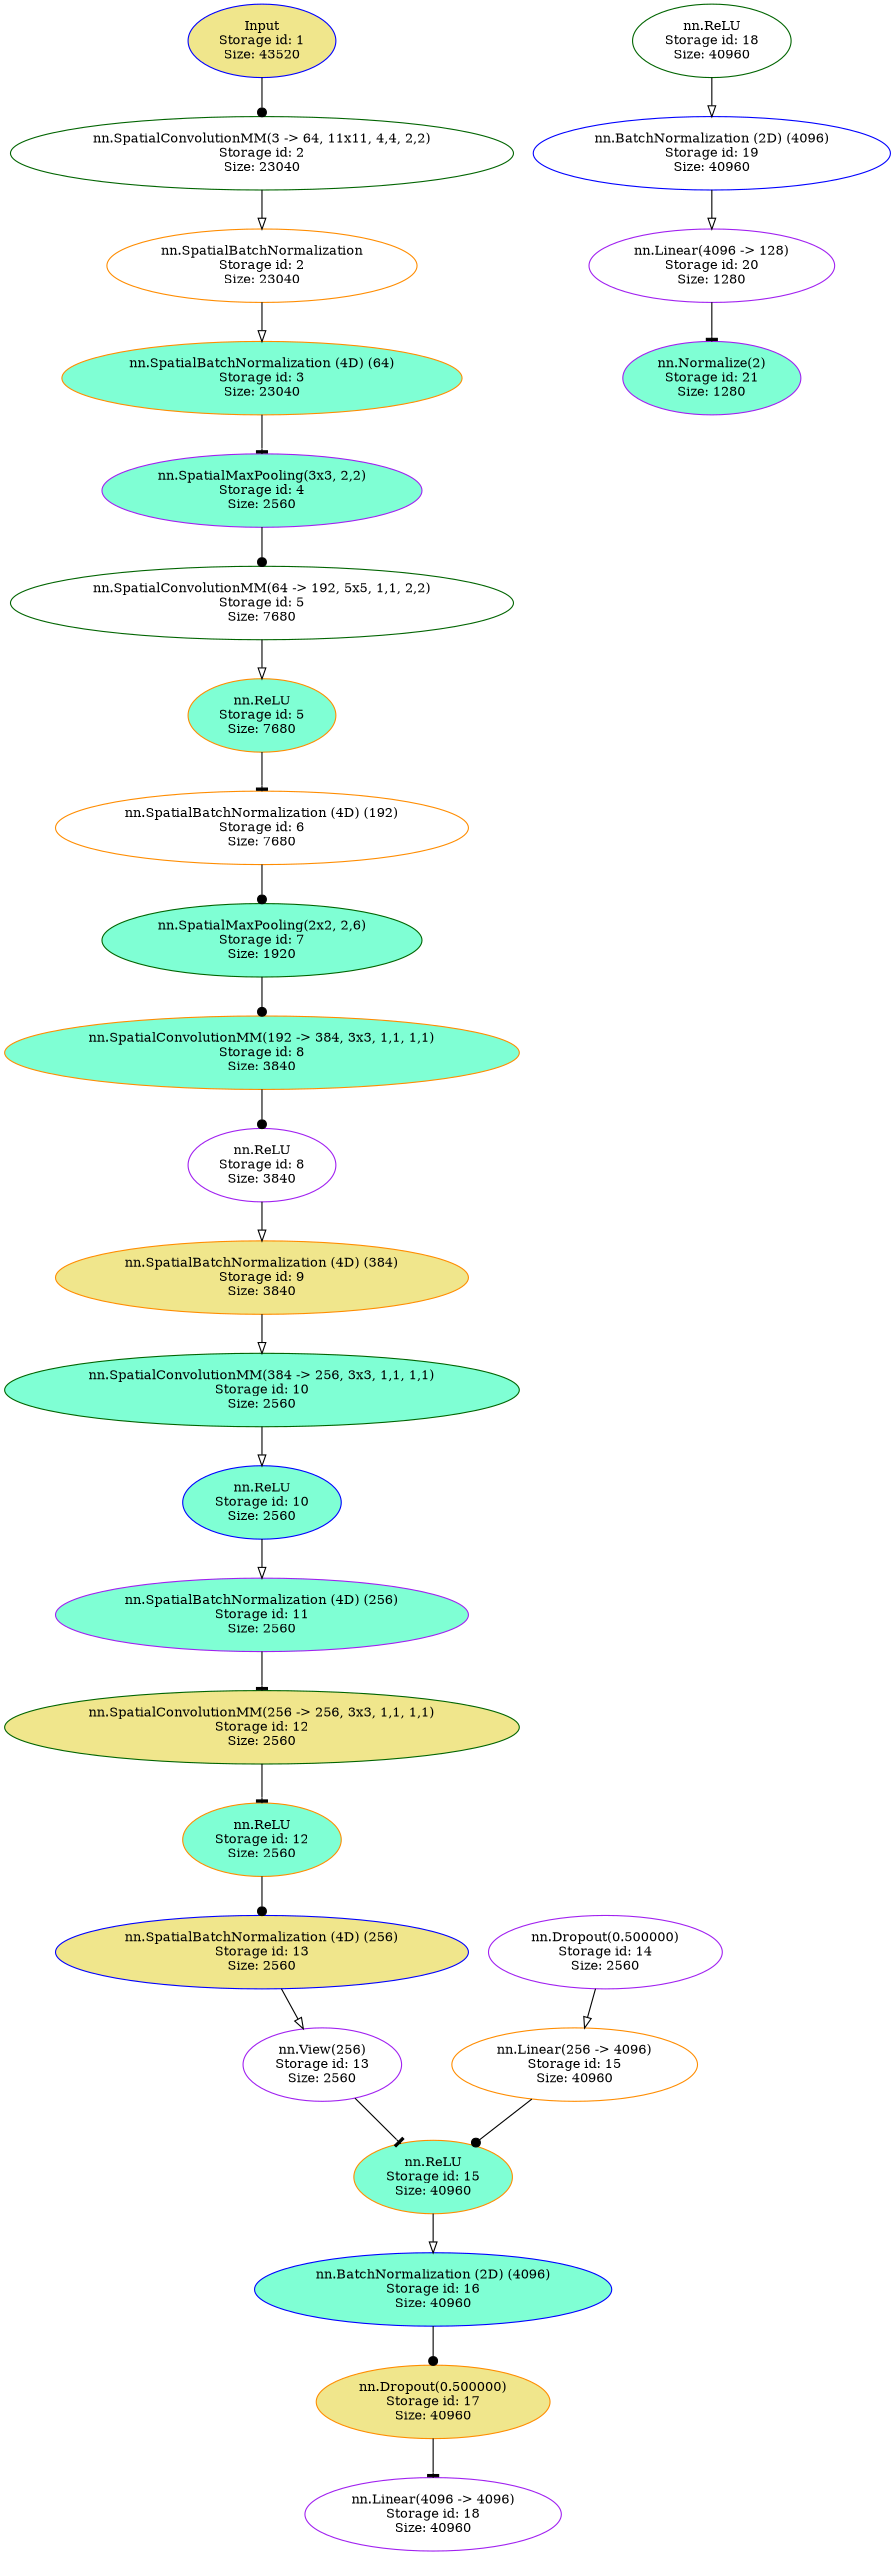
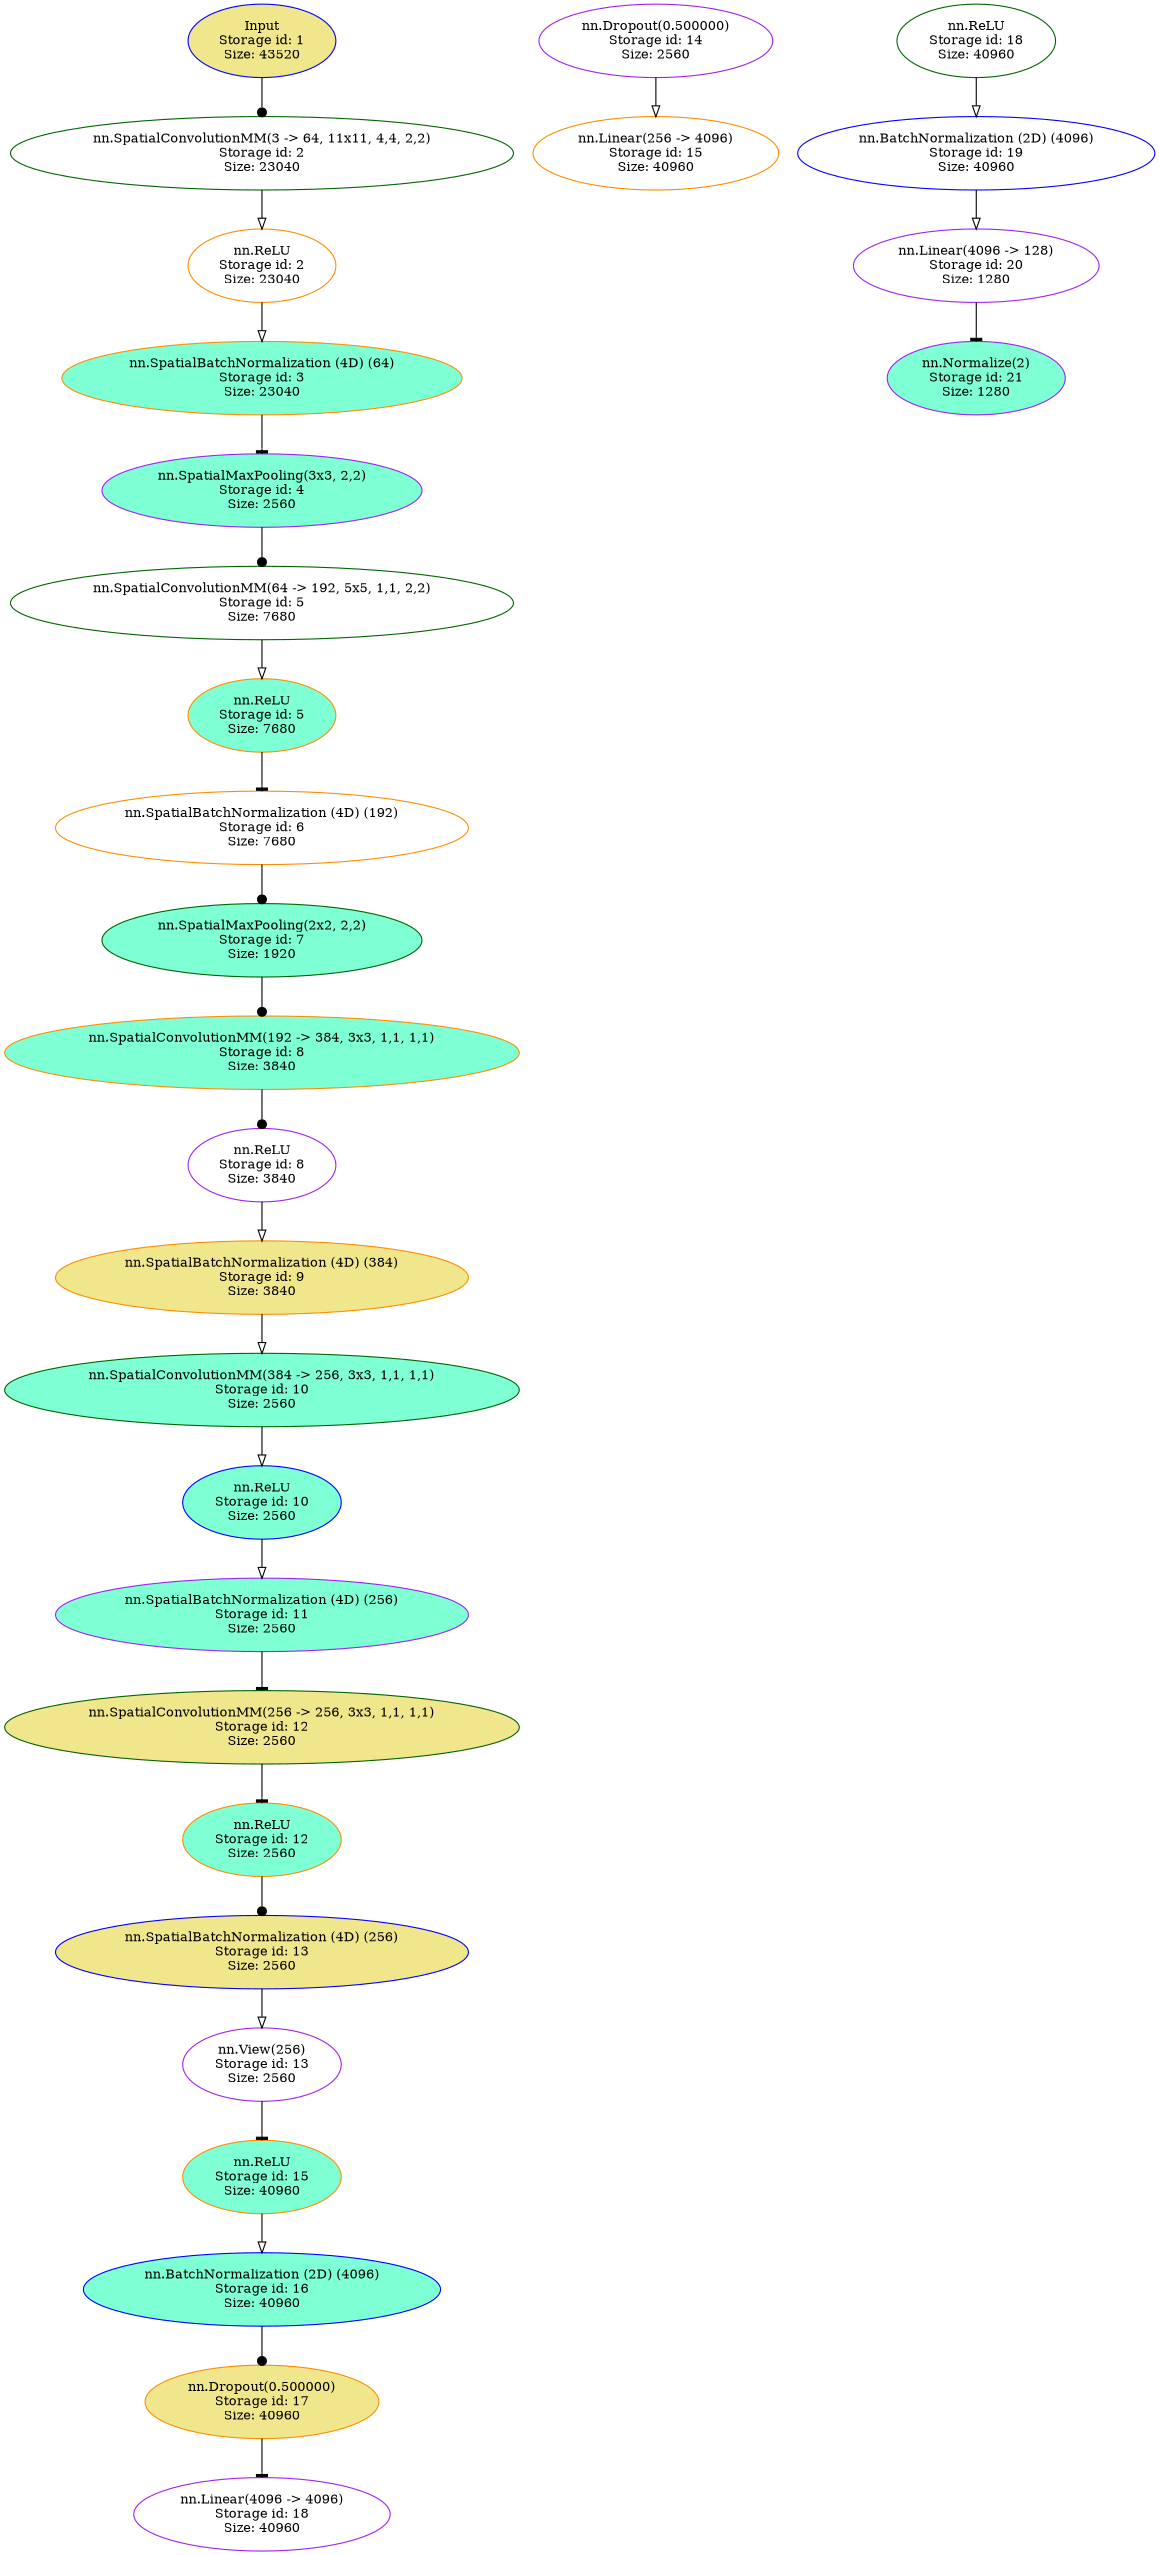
node "nn.SpatialBatchNormalization Storage id: 2 Size: 23040": label "nn.SpatialBatchNormalization Storage id: 2 Size: 23040" -> "nn.ReLU Storage id: 2 Size: 23040"
node "nn.SpatialMaxPooling(2x2, 2,6) Storage id: 7 Size: 1920": label "nn.SpatialMaxPooling(2x2, 2,6) Storage id: 7 Size: 1920" -> "nn.SpatialMaxPooling(2x2, 2,2) Storage id: 7 Size: 1920"
edge "nn.Linear(256 -> 4096) Storage id: 15 Size: 40960" -> "nn.ReLU Storage id: 15 Size: 40960": removed
